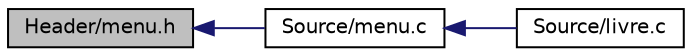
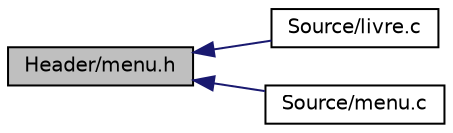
edge "Source/livre.c" -> "Source/menu.c": now "Source/livre.c" -> "Header/menu.h"
